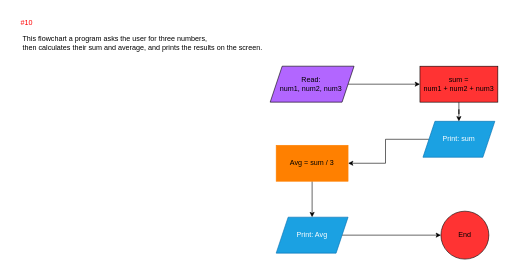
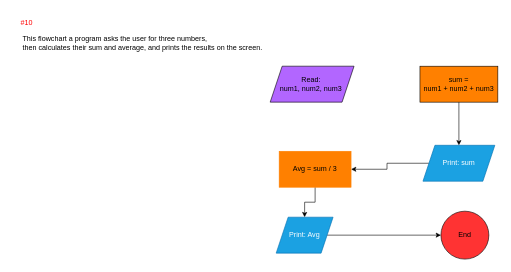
edge "Read: num1, num2, num3" -> "sum = num1 + num2 + num3": removed
node "sum = num1 + num2 + num3": fillcolor #ff3333 -> #ff8000
node "Print: sum": moved (459, 140) -> (459, 164)
node "Avg = sum / 3": moved (312, 164) -> (315, 170)
node "Print: Avg": size 72x36 -> 57x36
